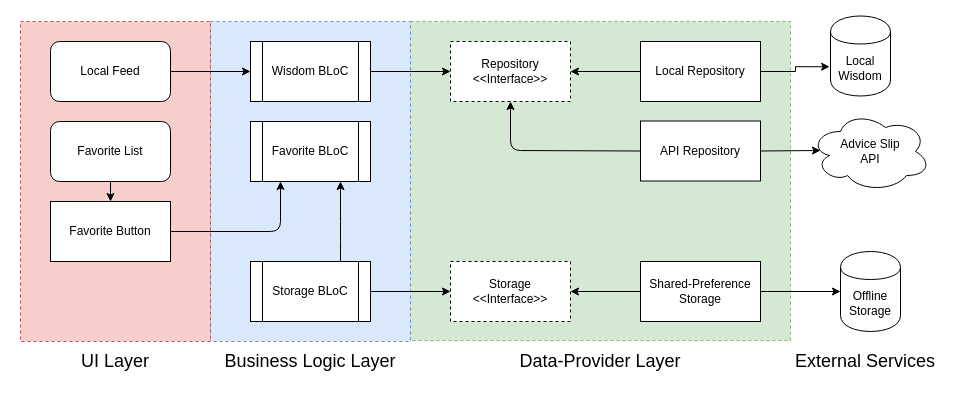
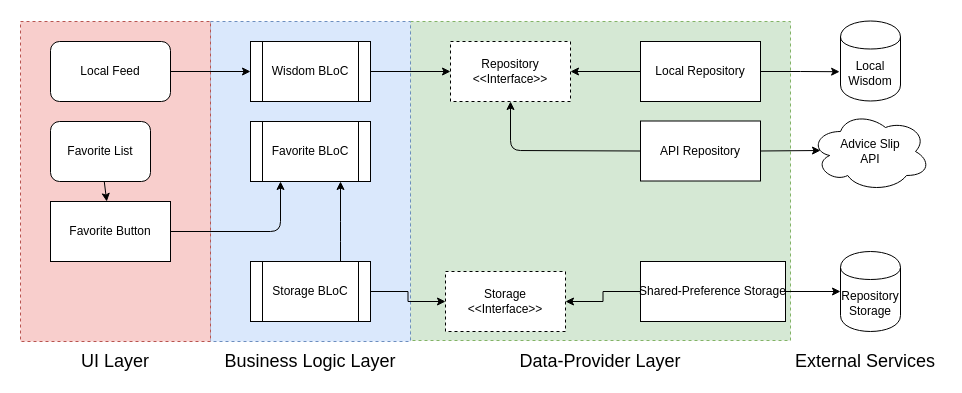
node "Local Wisdom": moved (861, 56) -> (871, 61)
node "Favorite List": size 120x60 -> 100x60
node "Storage <<Interface>>": moved (511, 292) -> (506, 302)
node "Shared-Preference Storage": size 120x60 -> 145x60
node "Offline Storage": label "Offline Storage" -> "Repository Storage"
